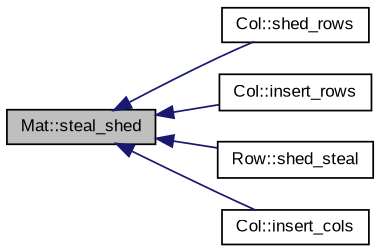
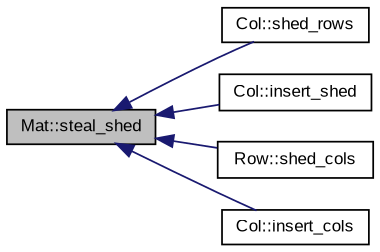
node "Col::insert_rows": label "Col::insert_rows" -> "Col::insert_shed"
node "Row::shed_steal": label "Row::shed_steal" -> "Row::shed_cols"
